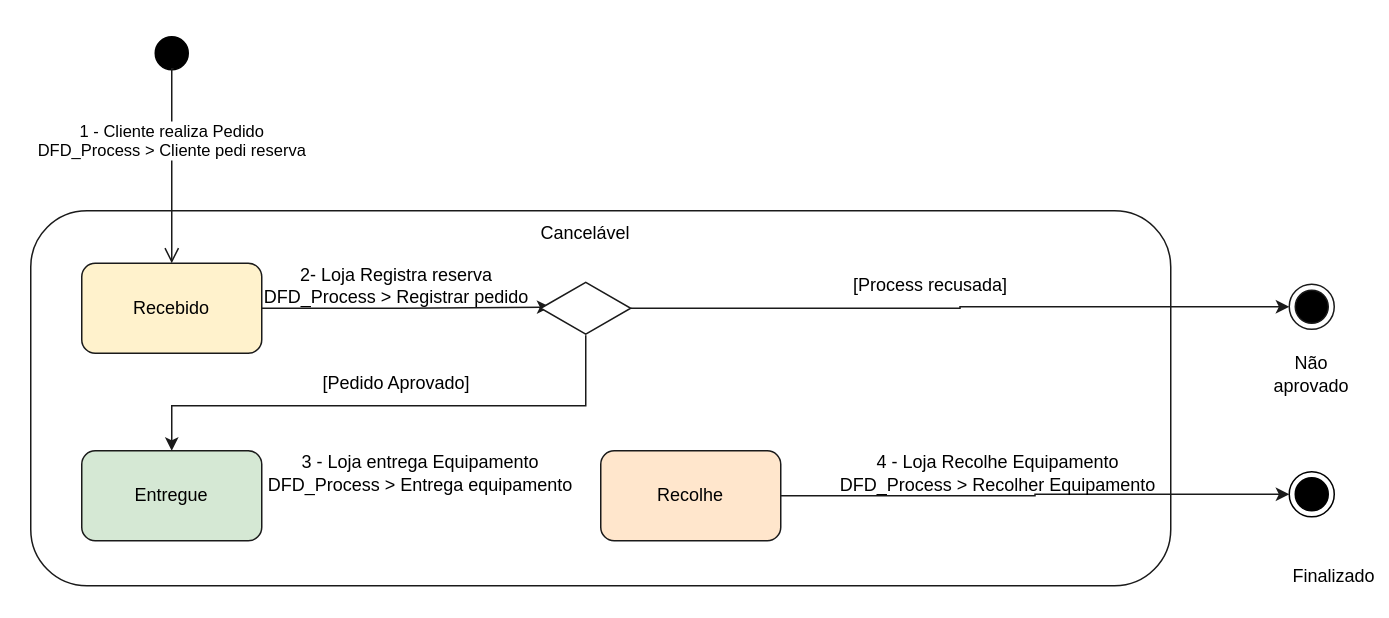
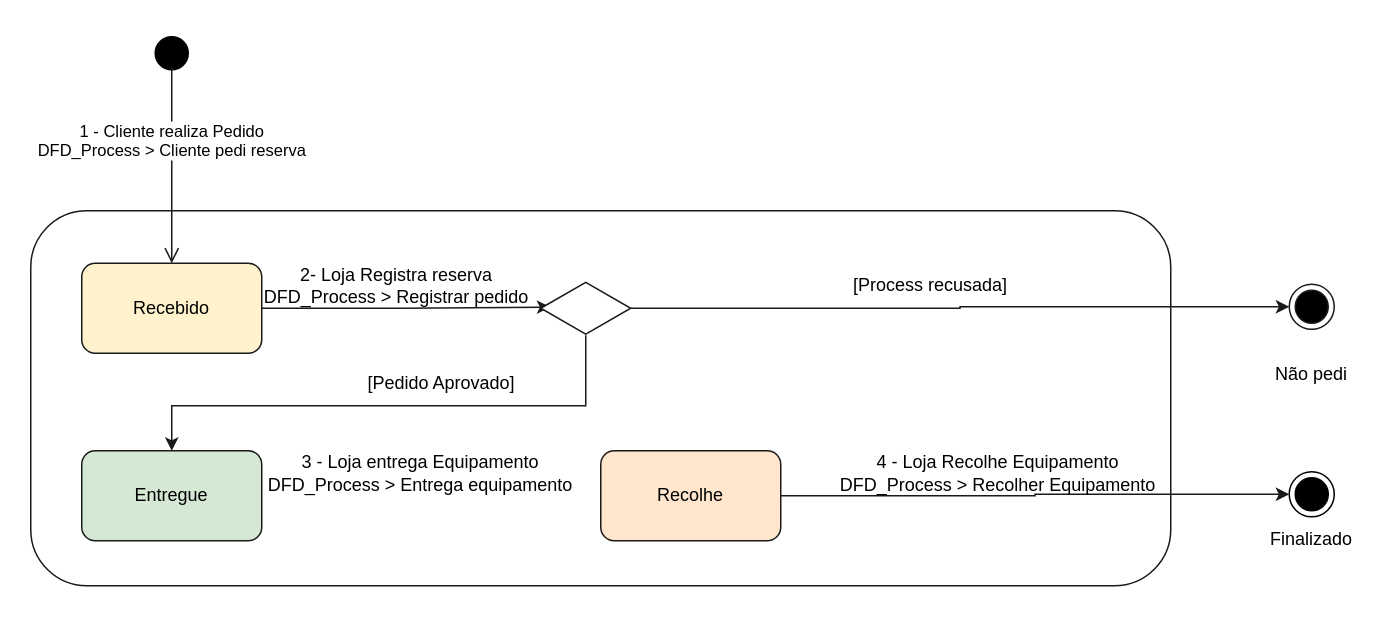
node "Cancelável": removed
node "Não aprovado": label "Não aprovado" -> "Não pedi"
node "[Pedido Aprovado]": moved (397, 383) -> (442, 383)
node "Finalizado": moved (1334, 577) -> (1312, 539)
